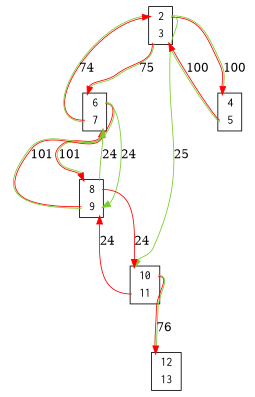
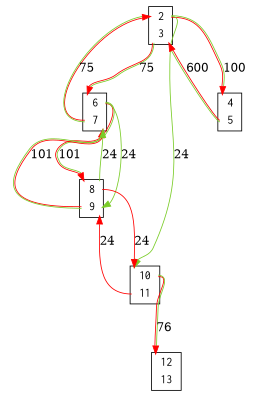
edge "6" -> "2": label "74" -> "75"
edge "4" -> "2": label "100" -> "600"
edge "2" -> "10": label "25" -> "24"
